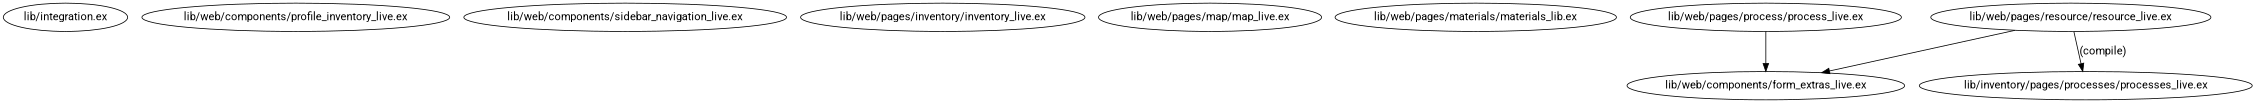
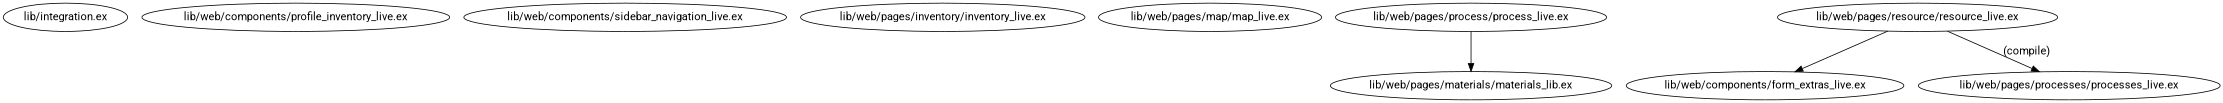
edge "lib/web/pages/process/process_live.ex" -> "lib/web/components/form_extras_live.ex": now "lib/web/pages/process/process_live.ex" -> "lib/web/pages/materials/materials_lib.ex"
node "lib/inventory/pages/processes/processes_live.ex": label "lib/inventory/pages/processes/processes_live.ex" -> "lib/web/pages/processes/processes_live.ex"
